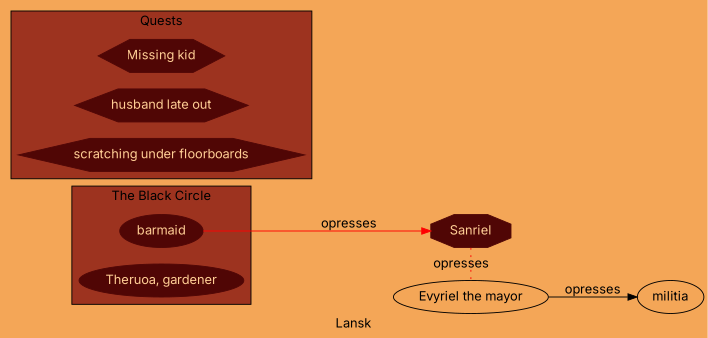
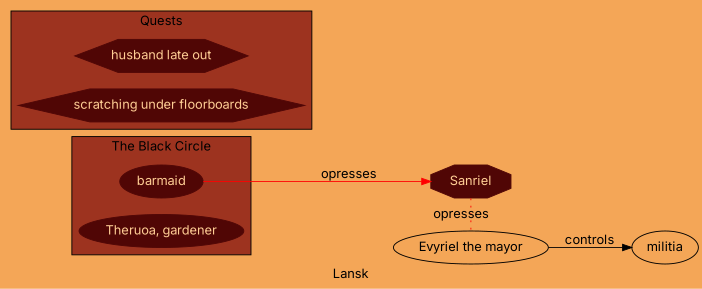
node "Missing kid": removed
edge "Evyriel the mayor" -> "militia": label "opresses" -> "controls"
